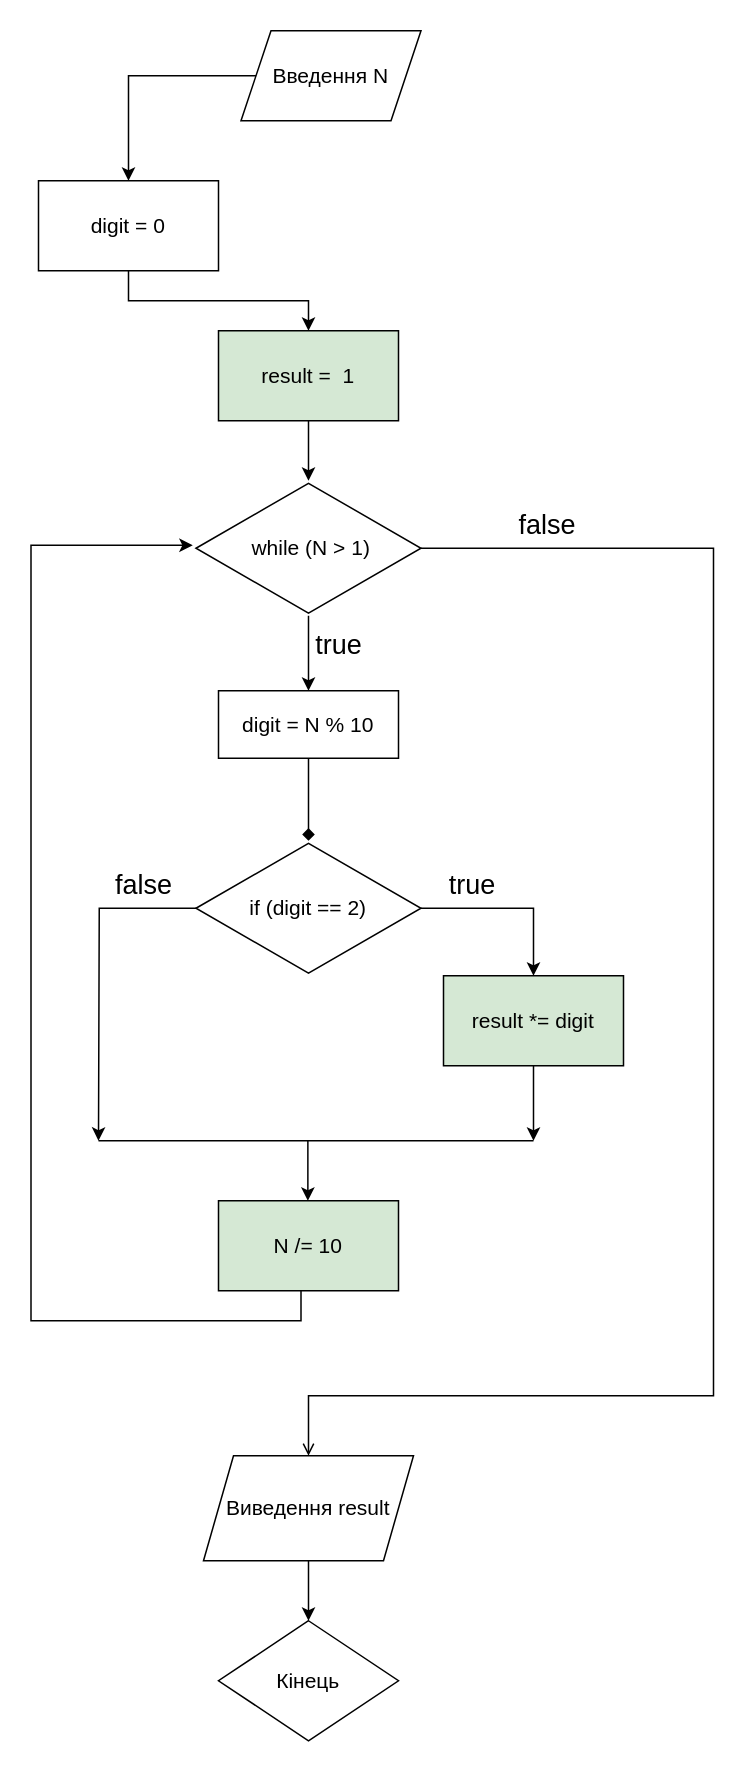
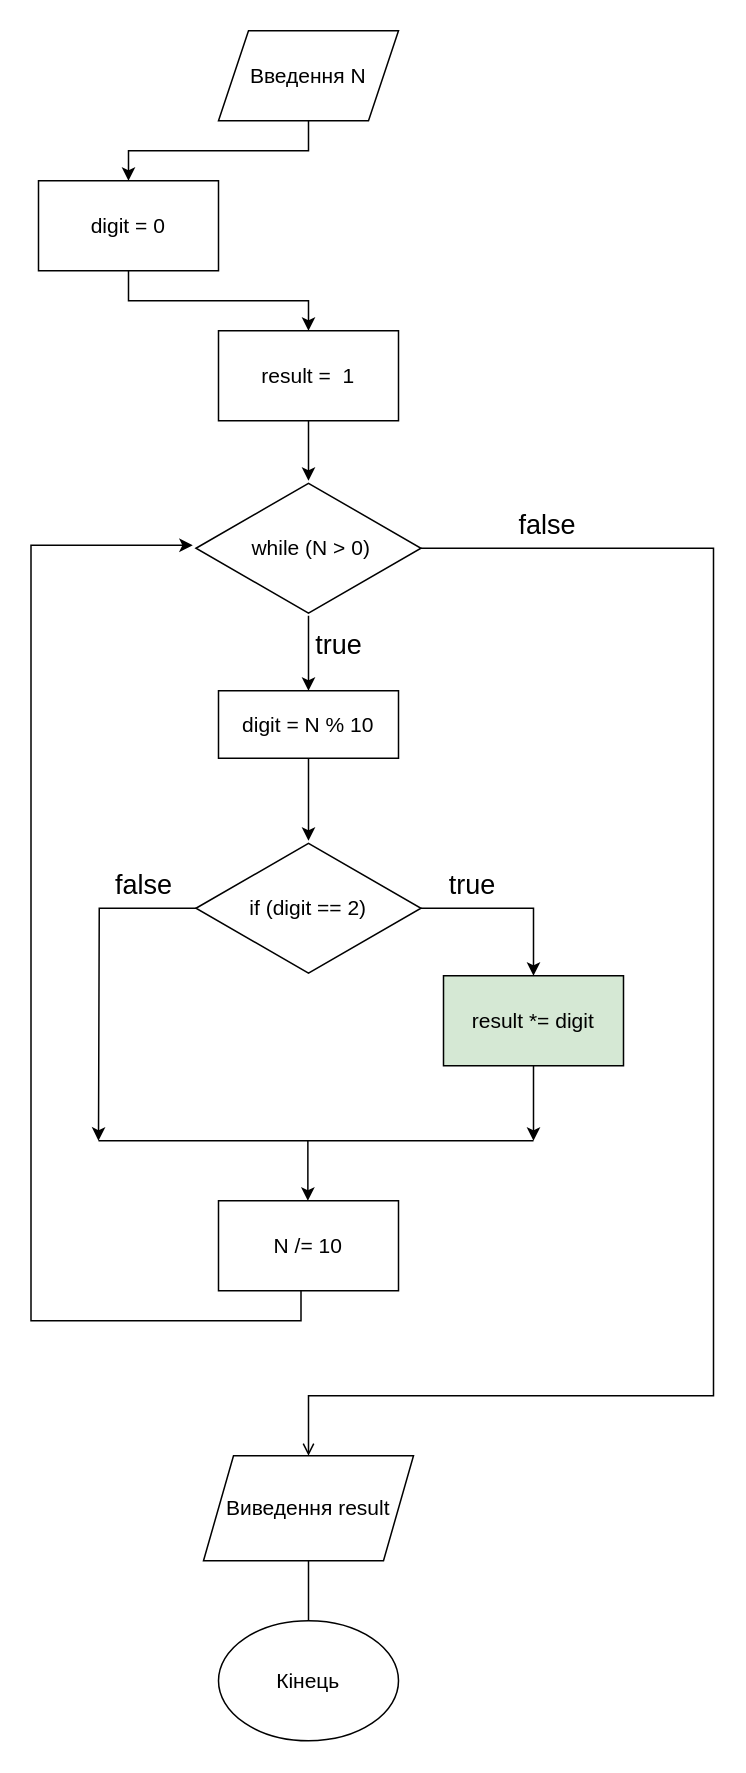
node "Введення N": moved (331, 76) -> (308, 76)
node "result = 1": fillcolor #d5e8d4 -> #ffffff
node "while (N > 1)": label "while (N > 1)" -> "while (N > 0)"
edge "digit = N % 10" -> "if (digit == 2)": arrowhead diamond -> classic
node "N /= 10": fillcolor #d5e8d4 -> #ffffff
edge "Виведення result" -> "Кінець": arrowhead classic -> none
node "Кінець": shape diamond -> ellipse
